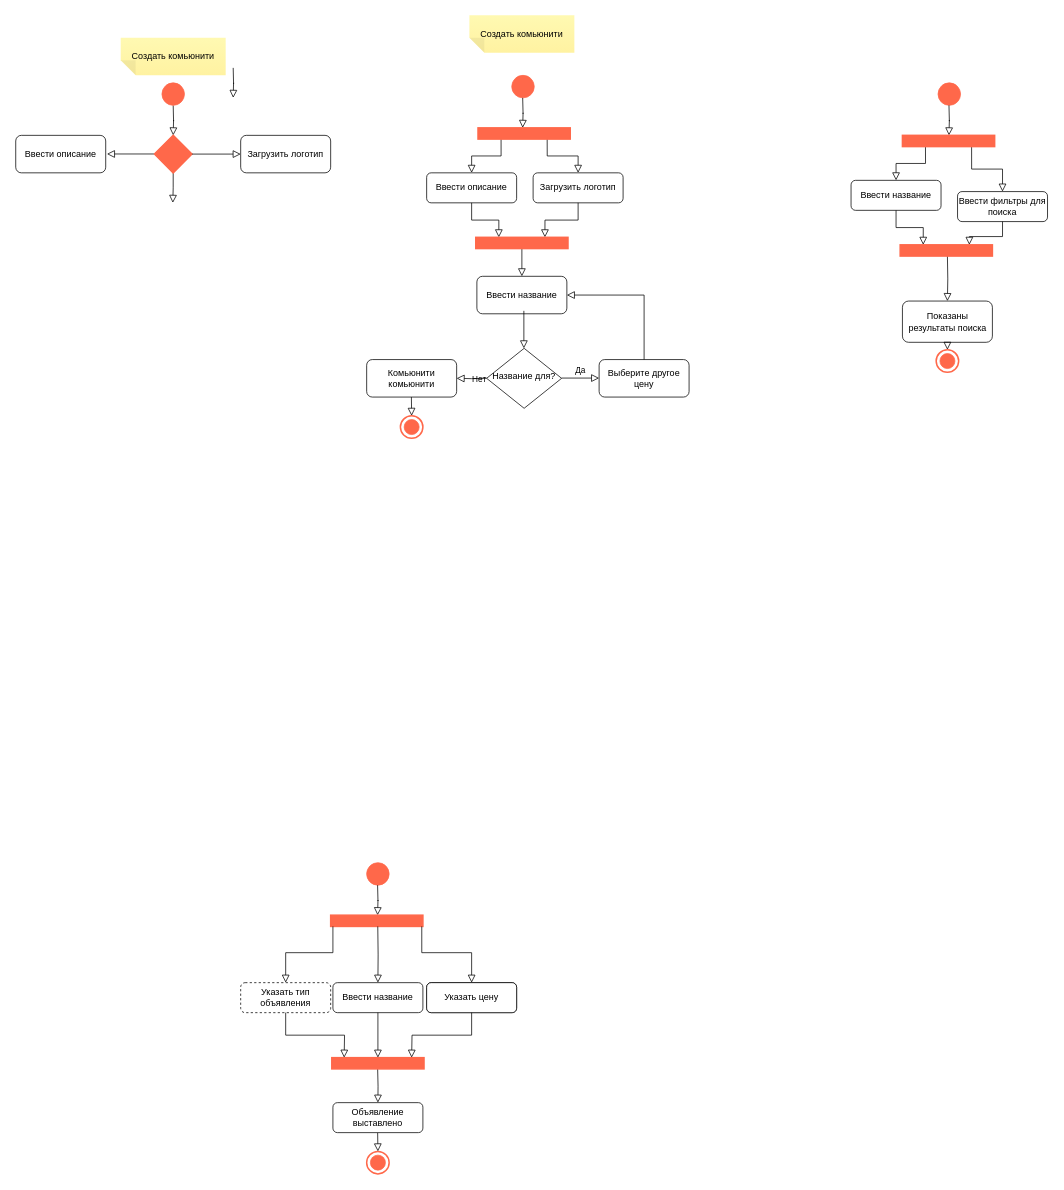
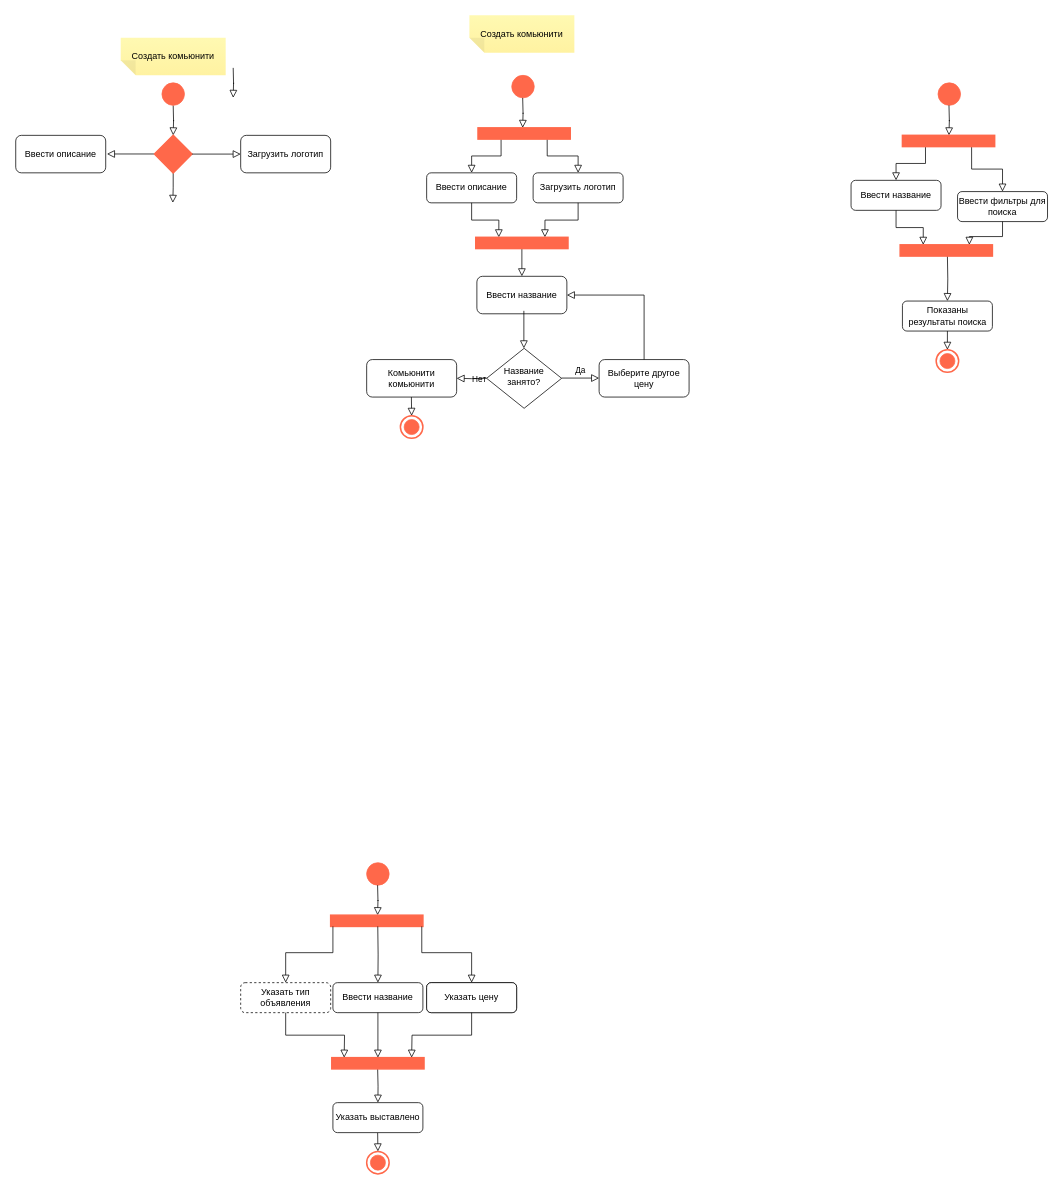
node "Показаны результаты поиска": size 90x41 -> 90x30
node "Название для?": label "Название для?" -> "Название занято?"
node "Объявление выставлено": label "Объявление выставлено" -> "Указать выставлено"
